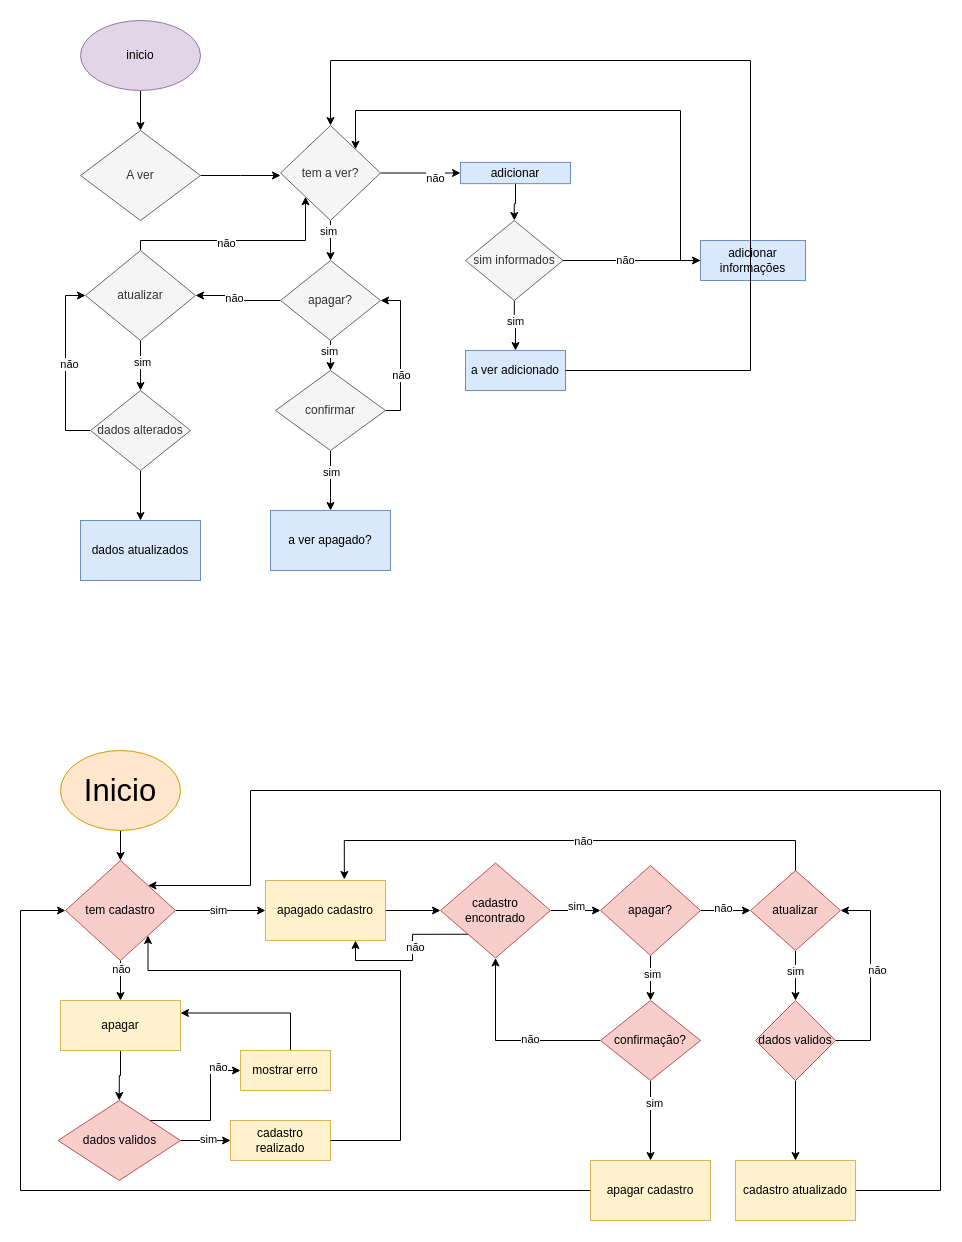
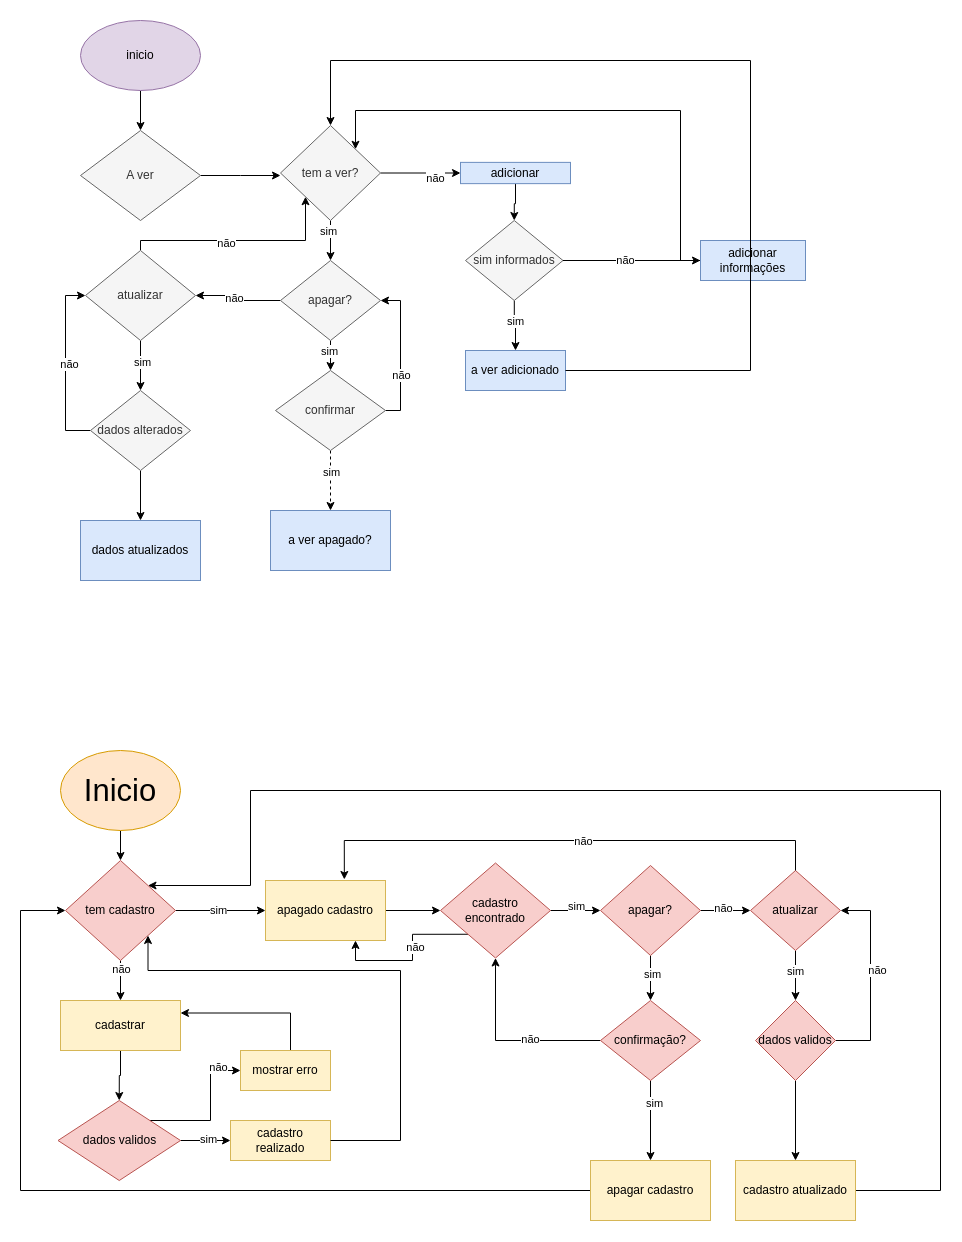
edge "confirmar" -> "a ver apagado?": style solid -> dashed
node "apagar": label "apagar" -> "cadastrar"
